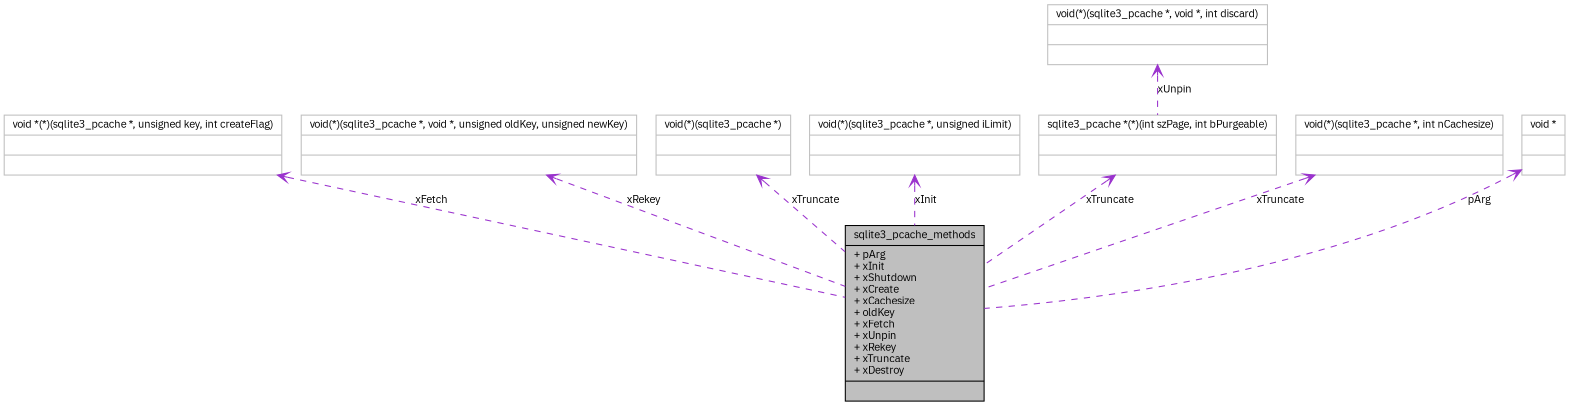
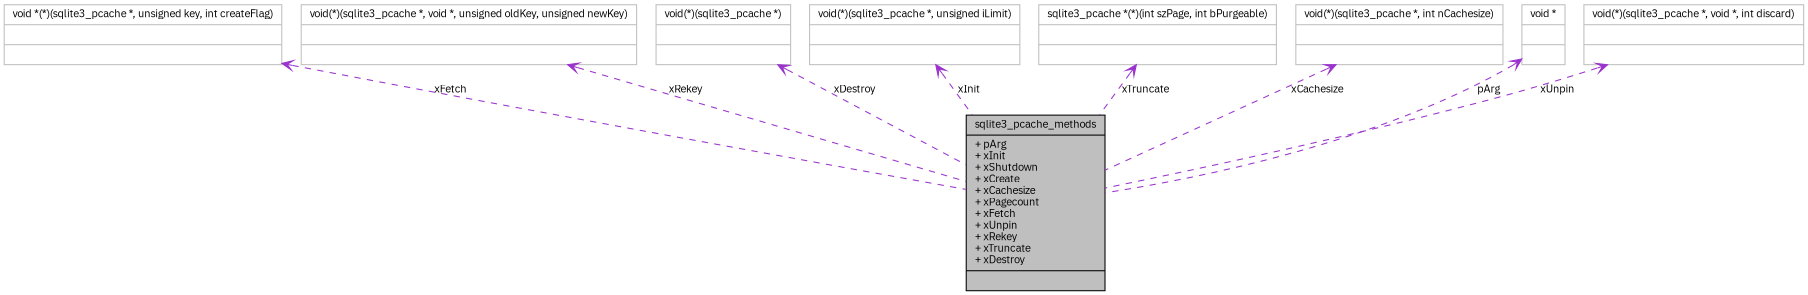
edge "sqlite3_pcache *(*)(int szPage, int bPurgeable)" -> "void(*)(sqlite3_pcache *, void *, int discard)": now "sqlite3_pcache_methods" -> "void(*)(sqlite3_pcache *, void *, int discard)"
edge "sqlite3_pcache_methods" -> "void(*)(sqlite3_pcache *)": label "xTruncate" -> "xDestroy"
edge "sqlite3_pcache_methods" -> "void(*)(sqlite3_pcache *, int nCachesize)": label "xTruncate" -> "xCachesize"
node "sqlite3_pcache_methods": text "+ oldKey" -> "+ xPagecount"
